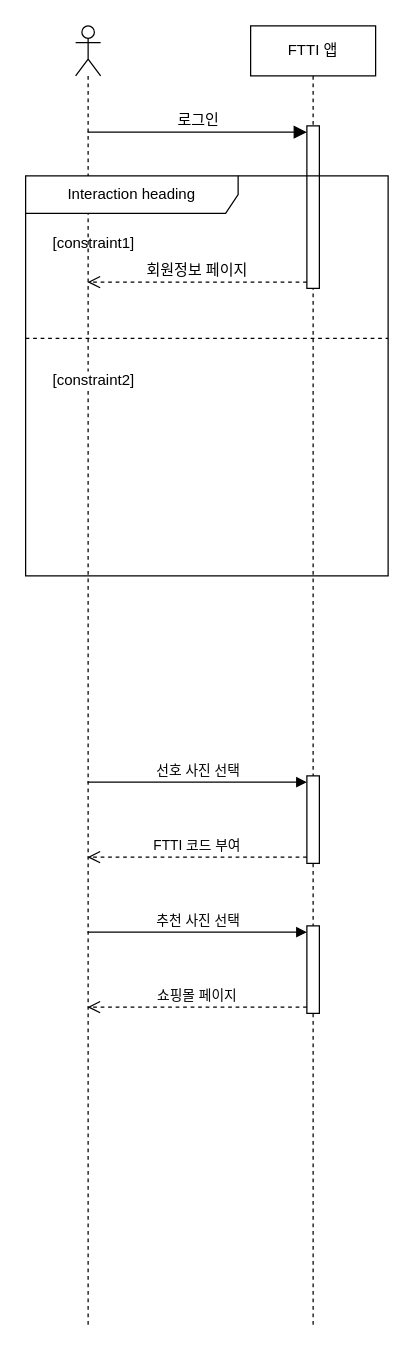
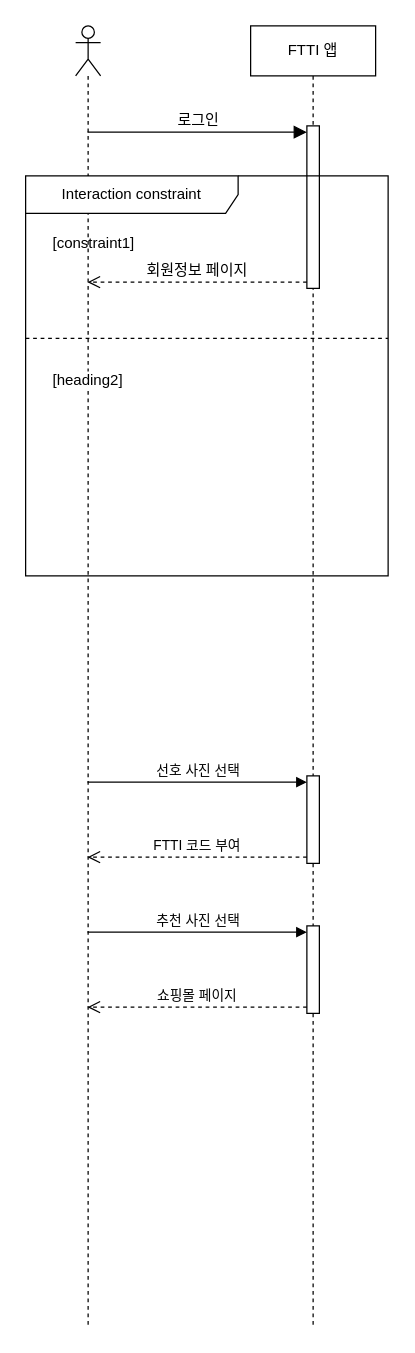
node "Interaction heading": label "Interaction heading" -> "Interaction constraint"
node "[constraint2]": label "[constraint2]" -> "[heading2]"
